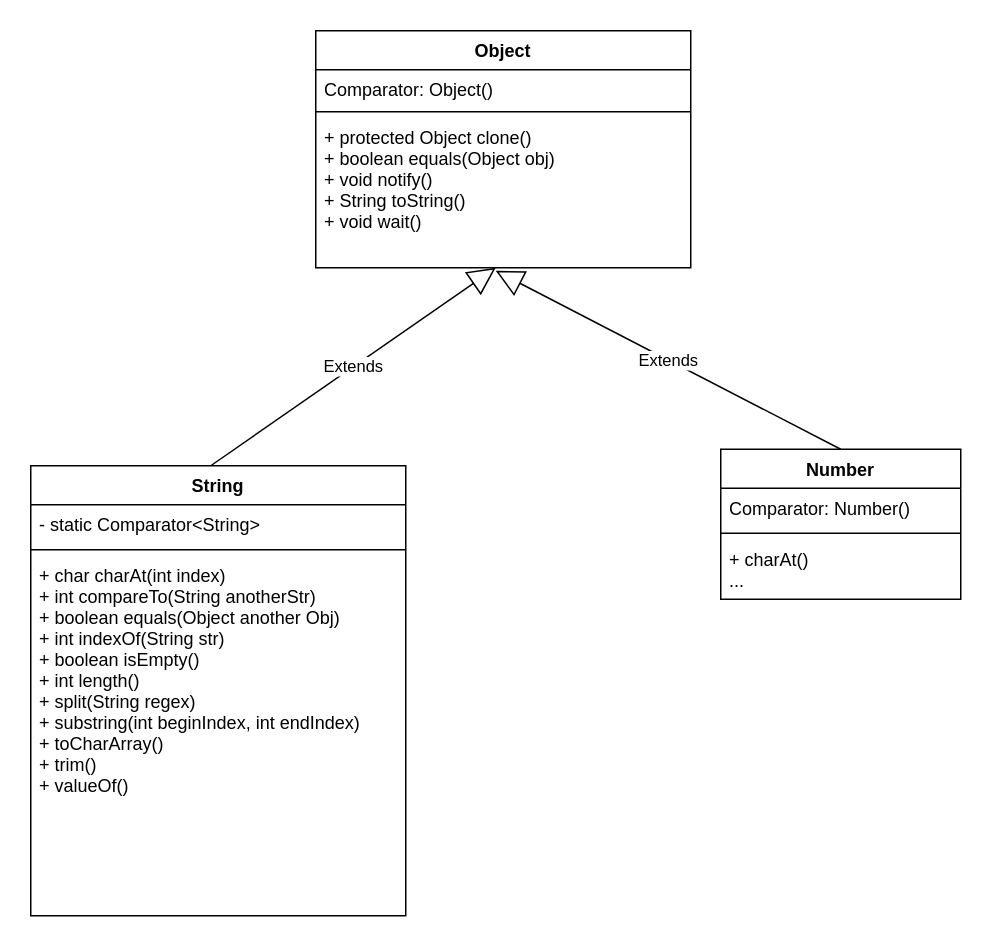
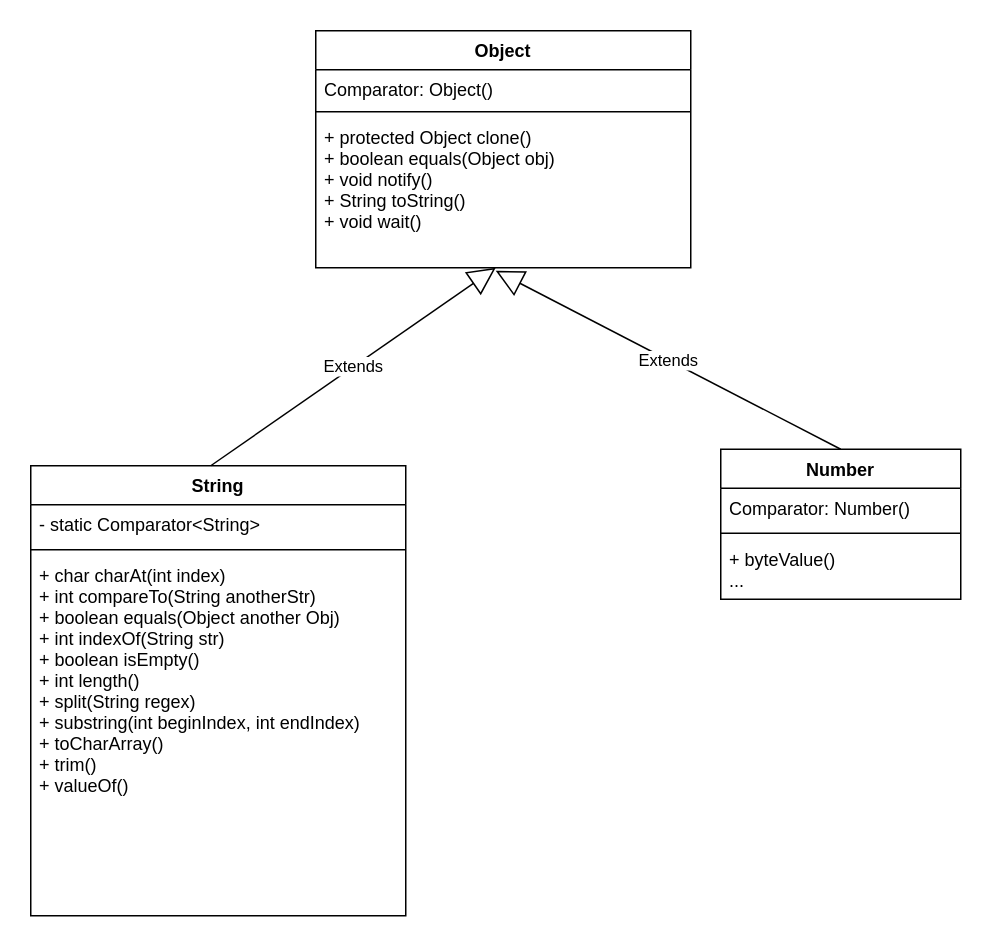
node "+ charAt() ...": label "+ charAt() ..." -> "+ byteValue() ..."
